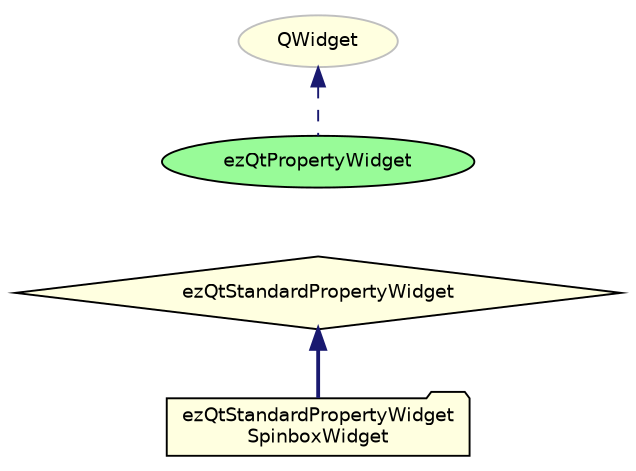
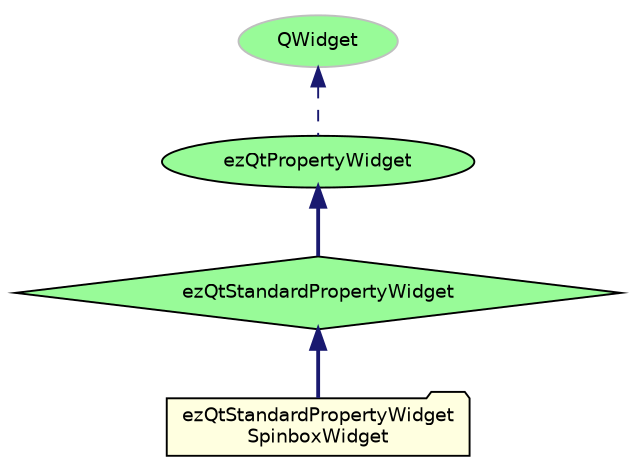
node "QWidget": fillcolor lightyellow -> palegreen
edge "ezQtStandardPropertyWidget" -> "ezQtPropertyWidget": added
node "ezQtStandardPropertyWidget": fillcolor lightyellow -> palegreen
